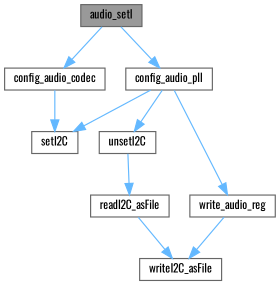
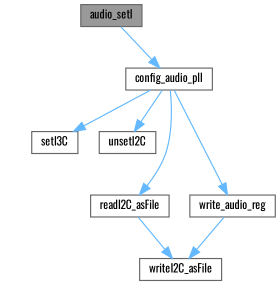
node "config_audio_codec": removed
node "setI2C": label "setI2C" -> "setI3C"
edge "unsetI2C" -> "readI2C_asFile": now "config_audio_pll" -> "readI2C_asFile"
